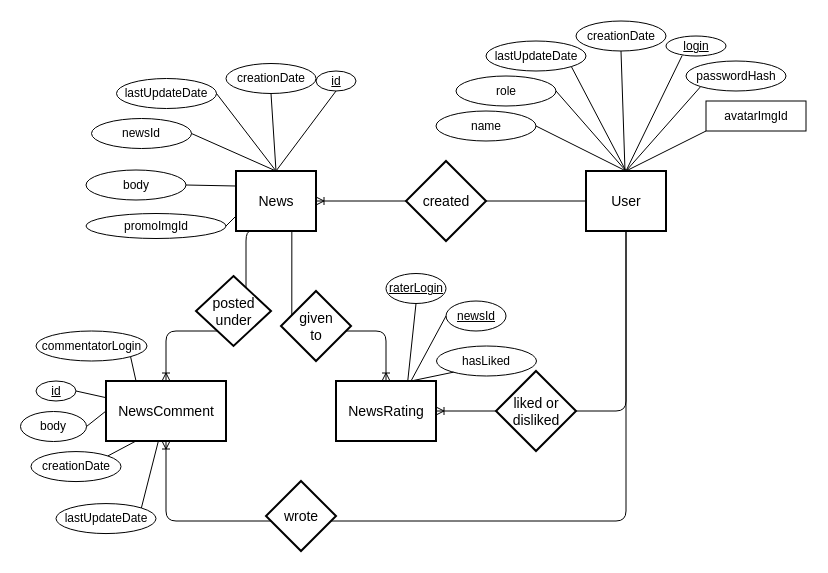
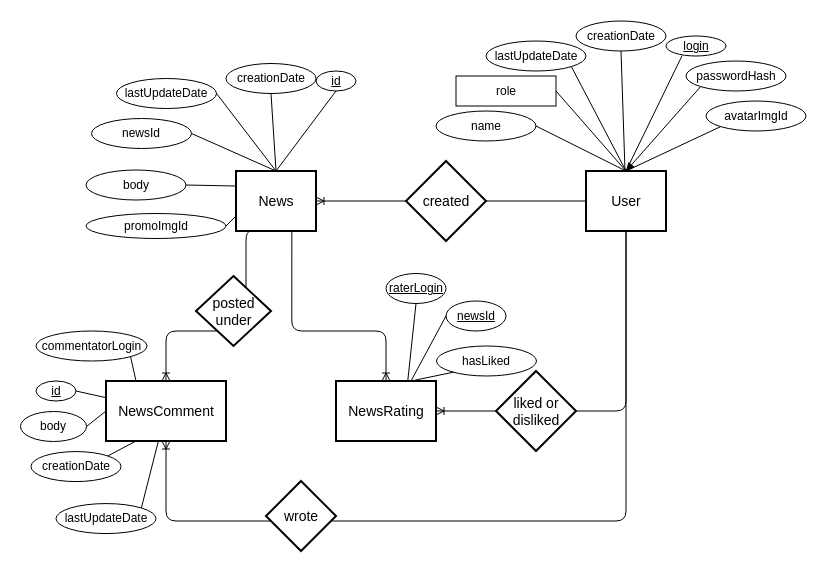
node "role": shape ellipse -> rectangle
node "avatarImgId": shape rectangle -> ellipse
edge "passwordHash" -- "User": arrowhead none -> block
node "given to": removed
